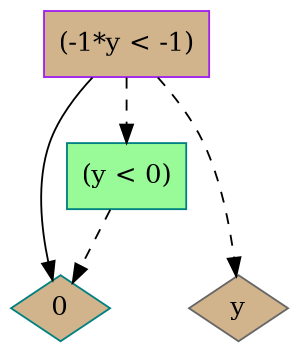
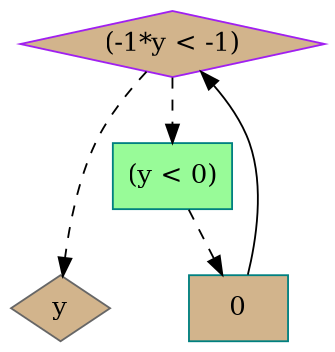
node "(-1*y < -1)": shape box -> diamond
edge "(-1*y < -1)" -> "0": reversed
node "0": shape diamond -> box
